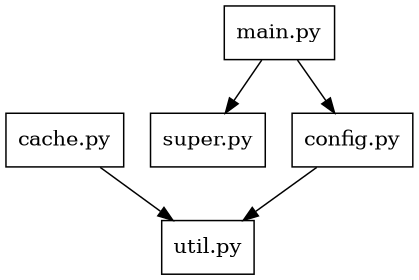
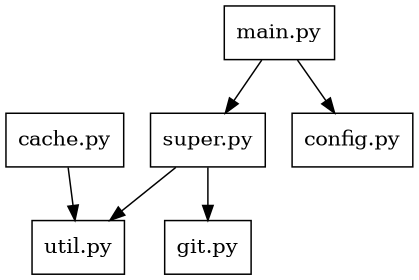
edge "config.py" -> "util.py": now "super.py" -> "util.py"
node "git.py": added
